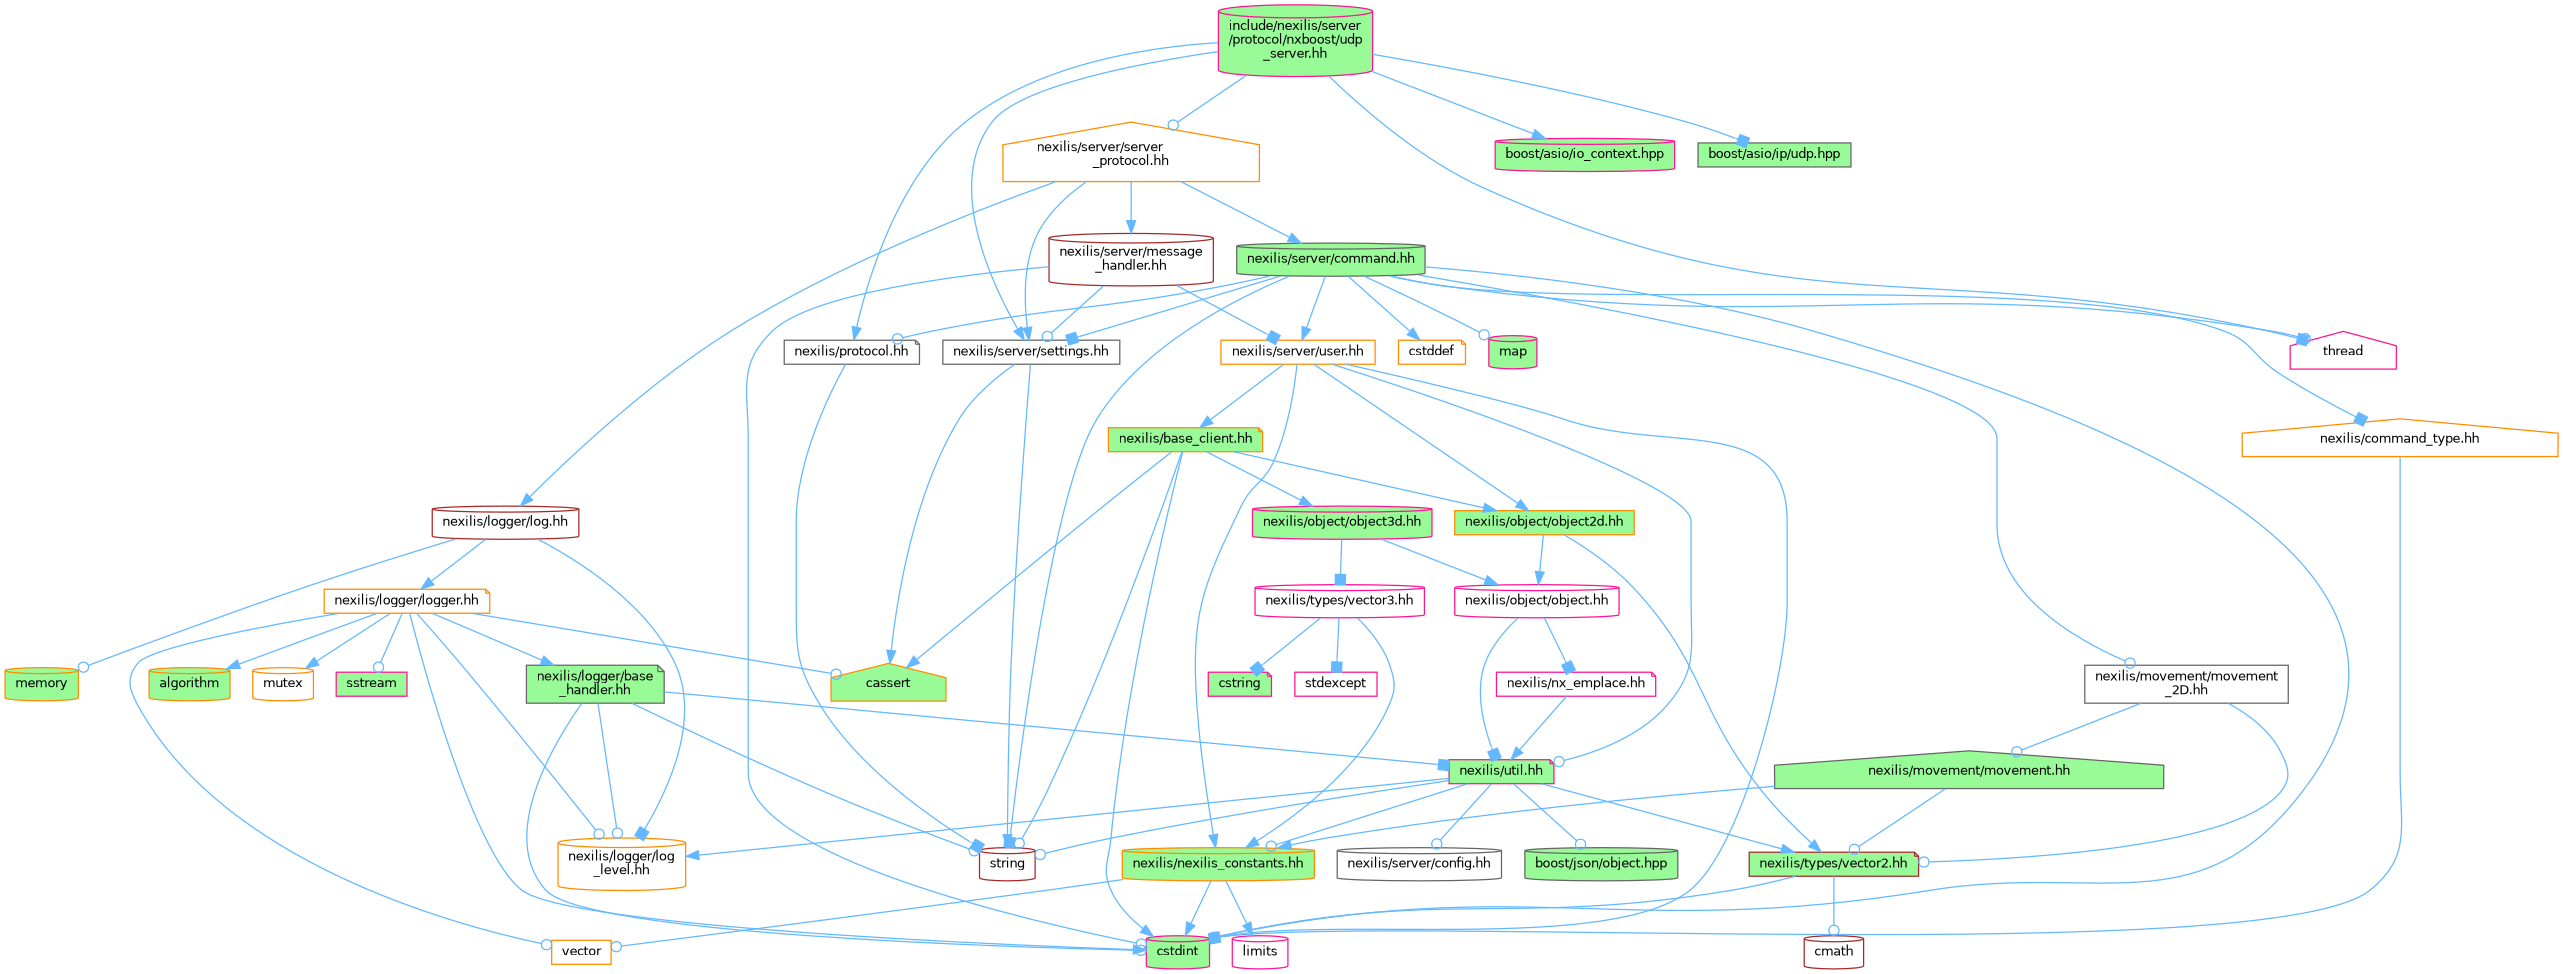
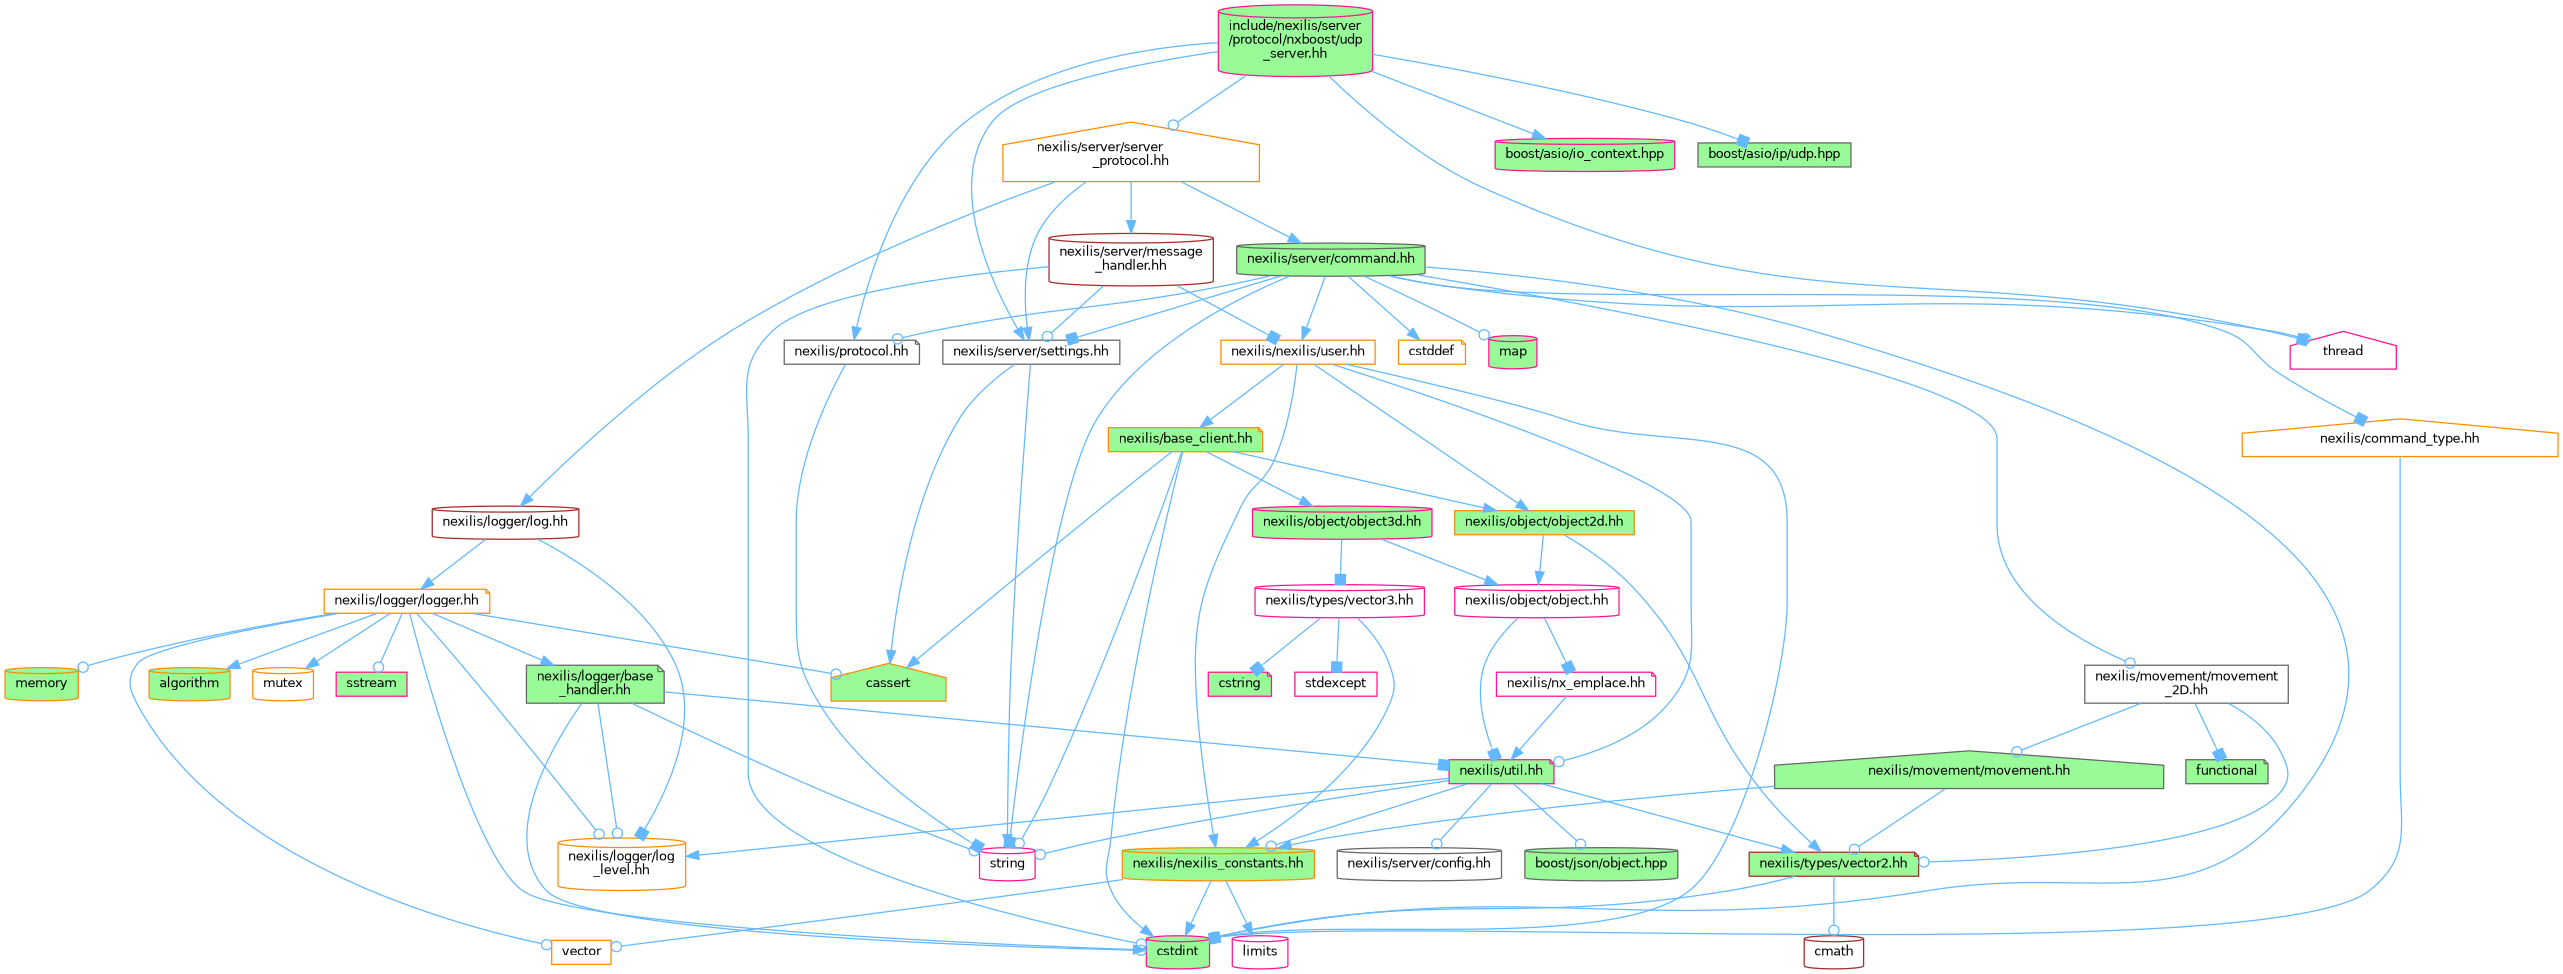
node "nexilis/server/user.hh": label "nexilis/server/user.hh" -> "nexilis/nexilis/user.hh"
edge "nexilis/logger/log.hh" -> "memory": now "nexilis/logger/logger.hh" -> "memory"
node "functional": added
node "string": color brown -> deeppink
